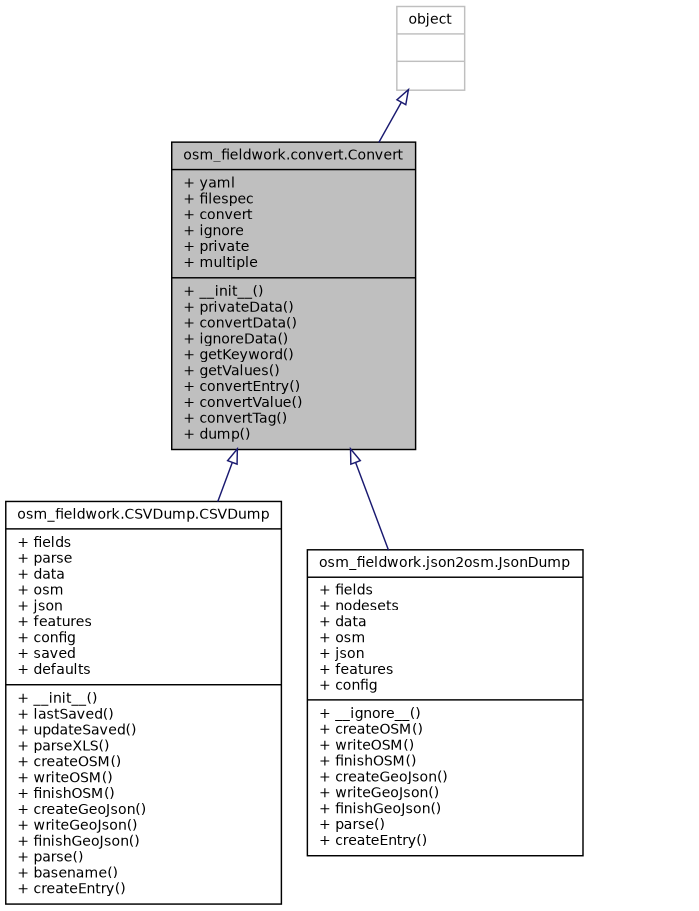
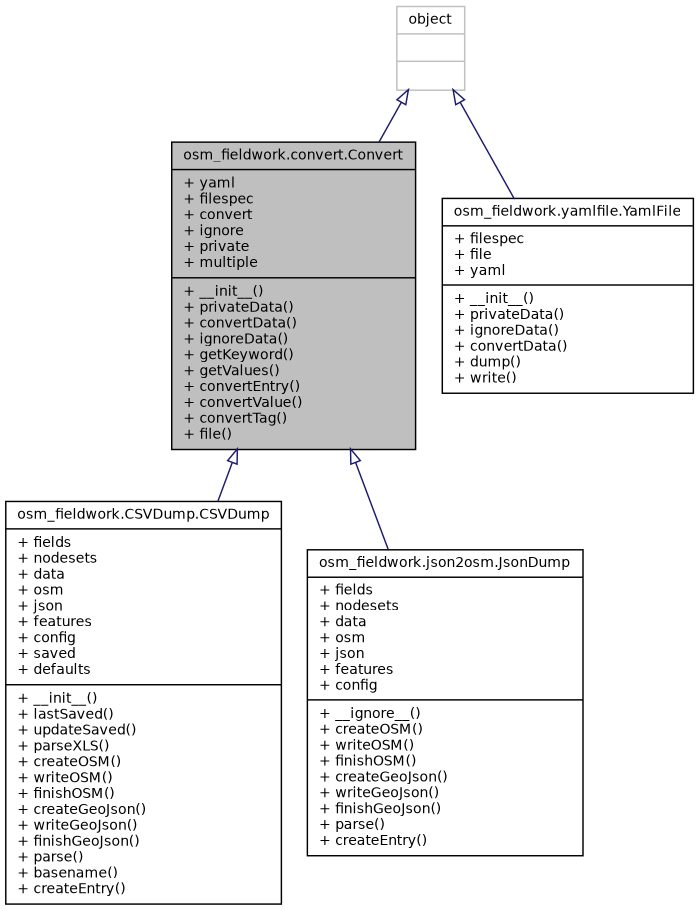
node "osm_fieldwork.yamlfile.YamlFile": added
node "osm_fieldwork.convert.Convert": text "+ dump()" -> "+ file()"
node "osm_fieldwork.CSVDump.CSVDump": text "+ parse" -> "+ nodesets"
